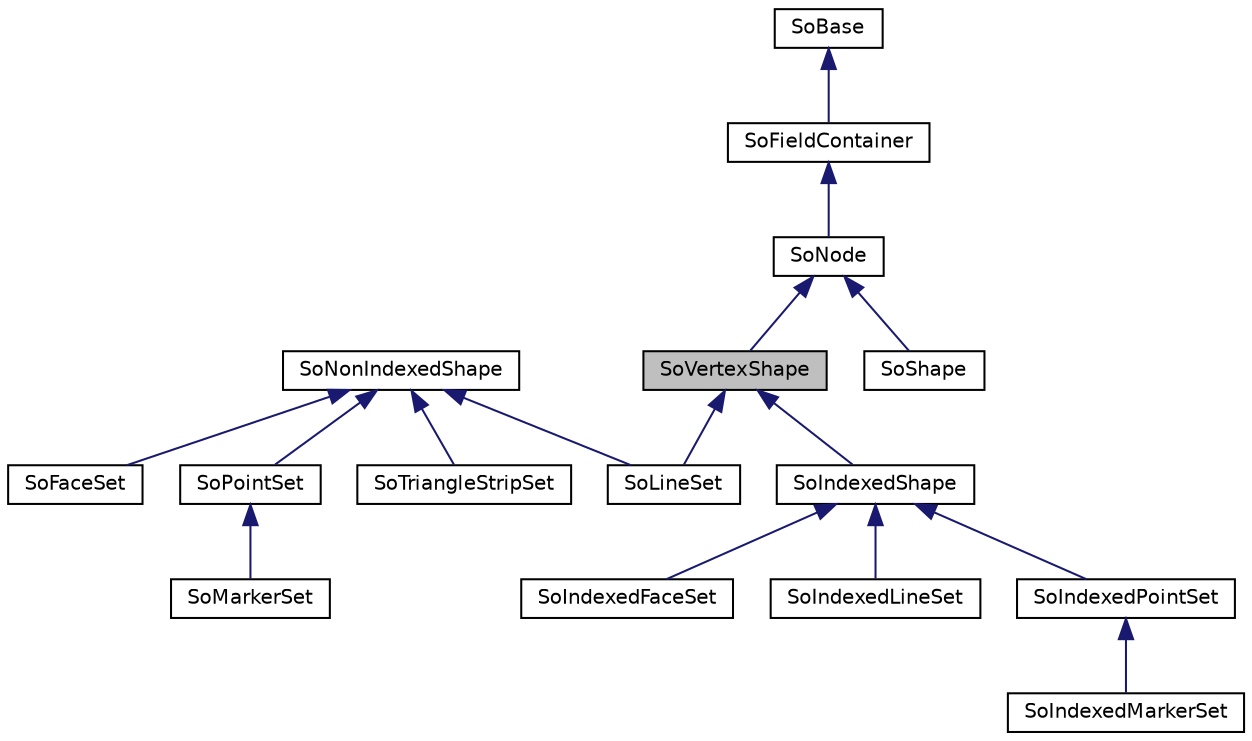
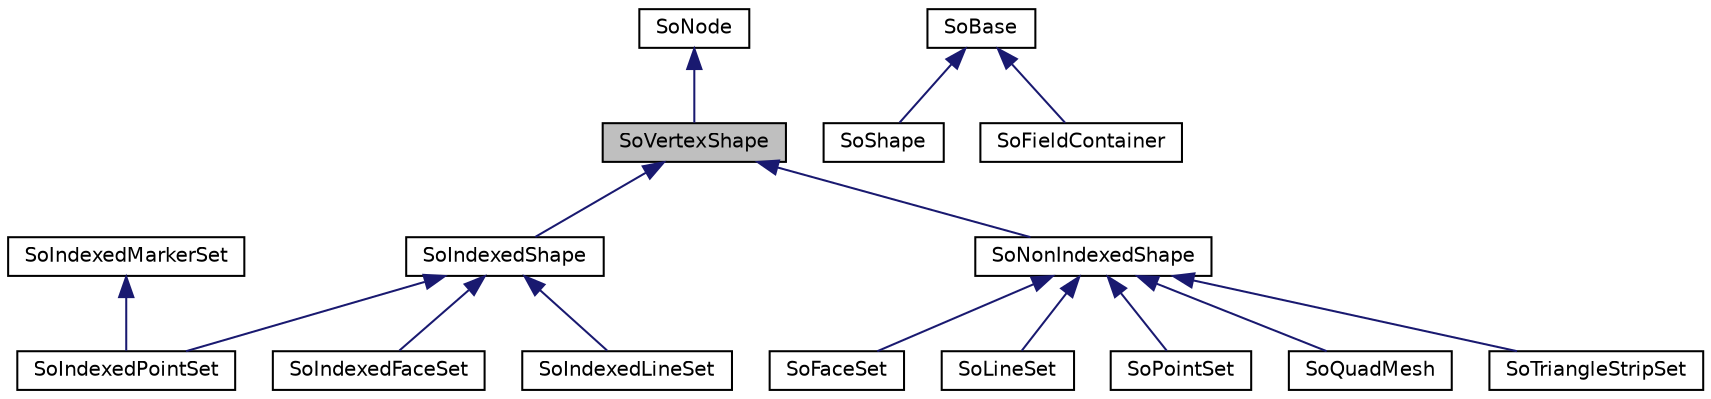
edge "SoNode" -> "SoFieldContainer": removed
edge "SoShape" -> "SoNode": now "SoShape" -> "SoBase"
node "SoQuadMesh": added
edge "SoLineSet" -> "SoVertexShape": now "SoNonIndexedShape" -> "SoVertexShape"
node "SoMarkerSet": removed
edge "SoIndexedMarkerSet" -> "SoIndexedPointSet": reversed
